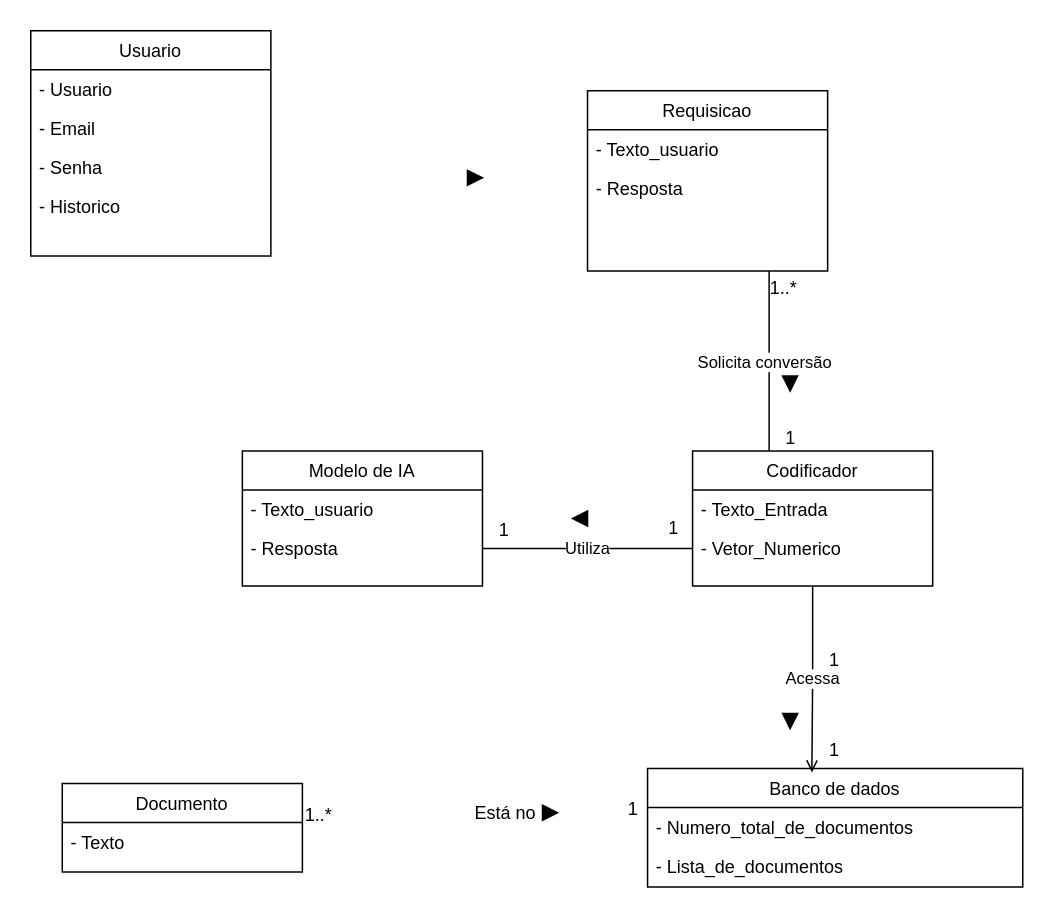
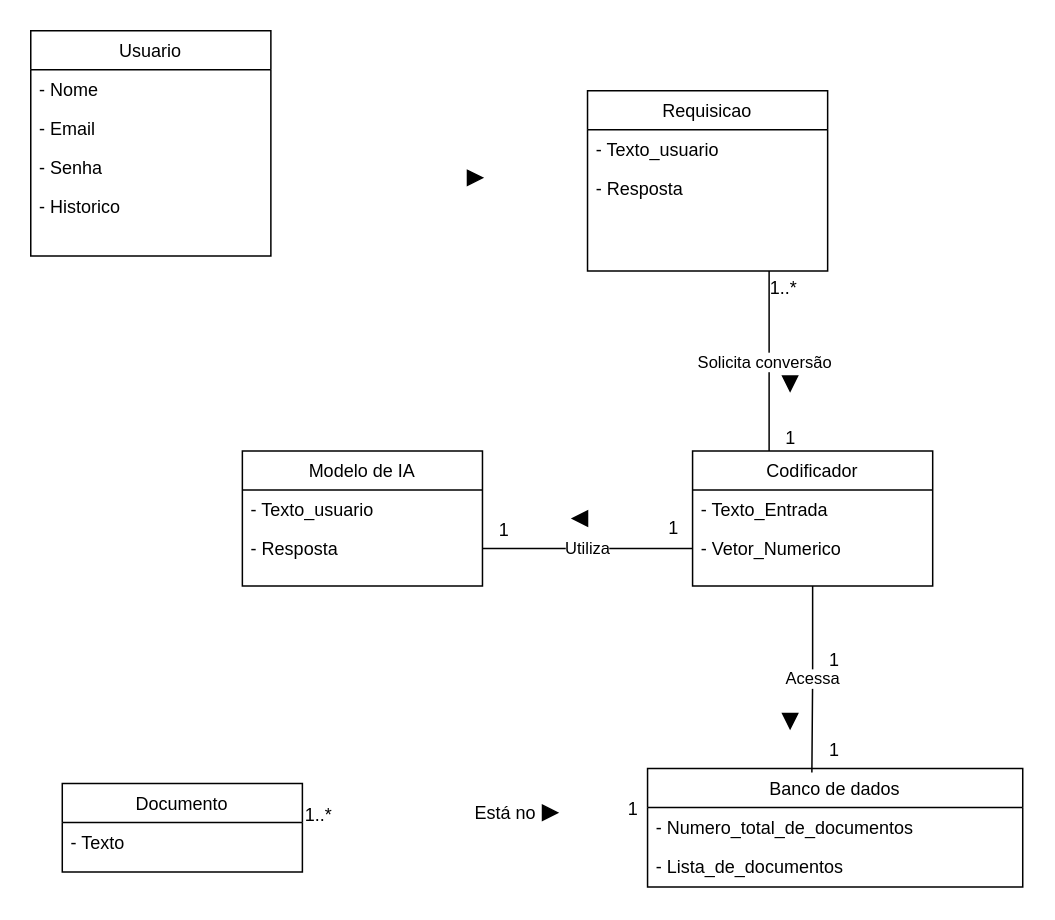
node "- Usuario": label "- Usuario" -> "- Nome"
edge "Codificador" -> "Banco de dados": arrowhead open -> none
